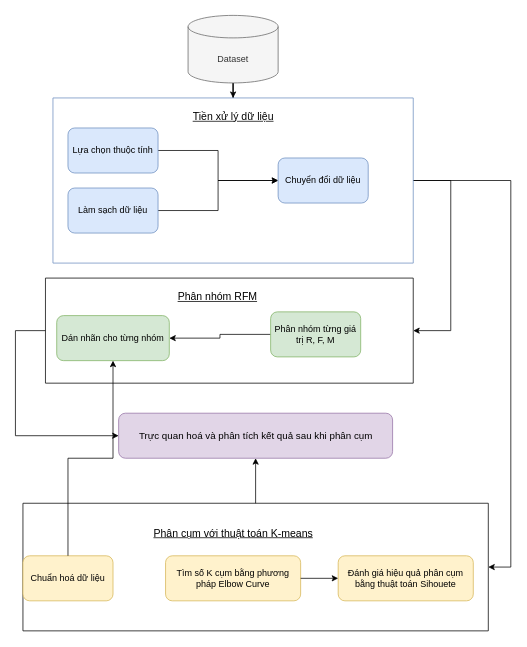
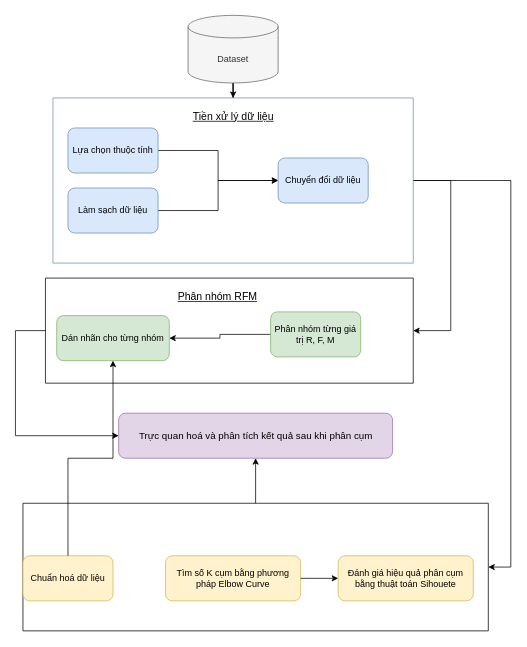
node "Phân cụm với thuật toán K-means": removed
